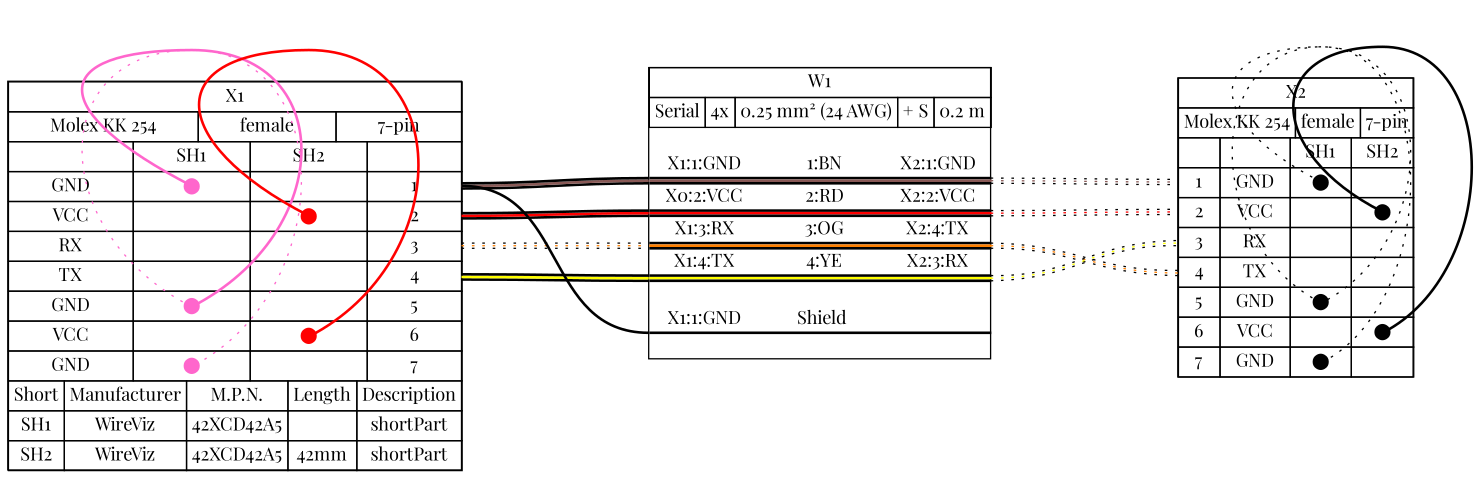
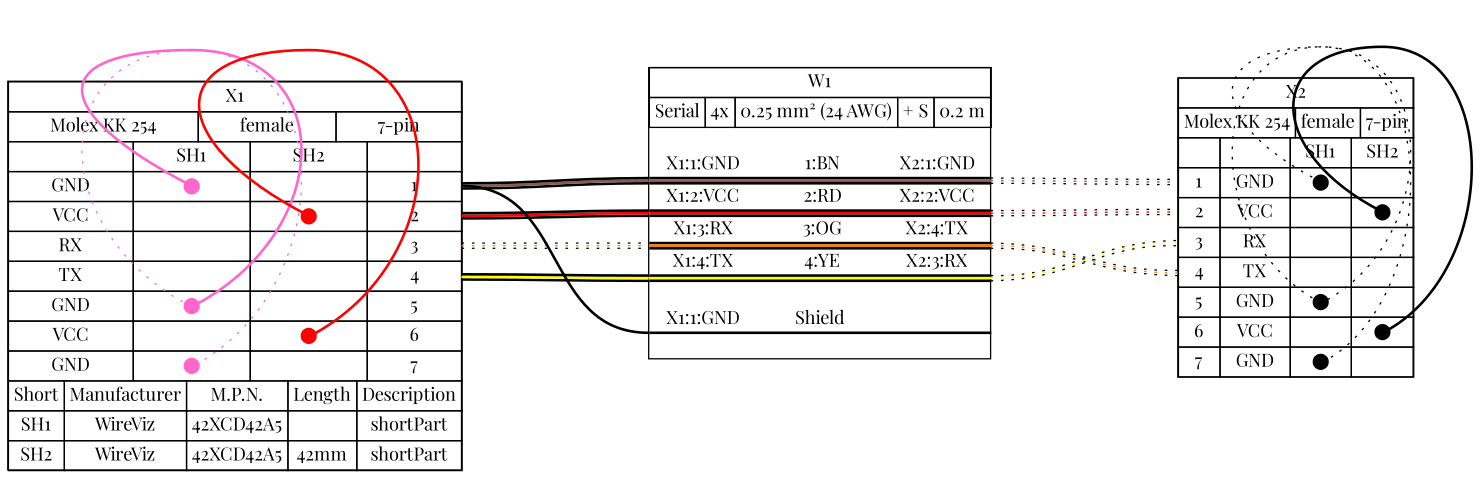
node "W1": text "X0:2:VCC" -> "X1:2:VCC"
